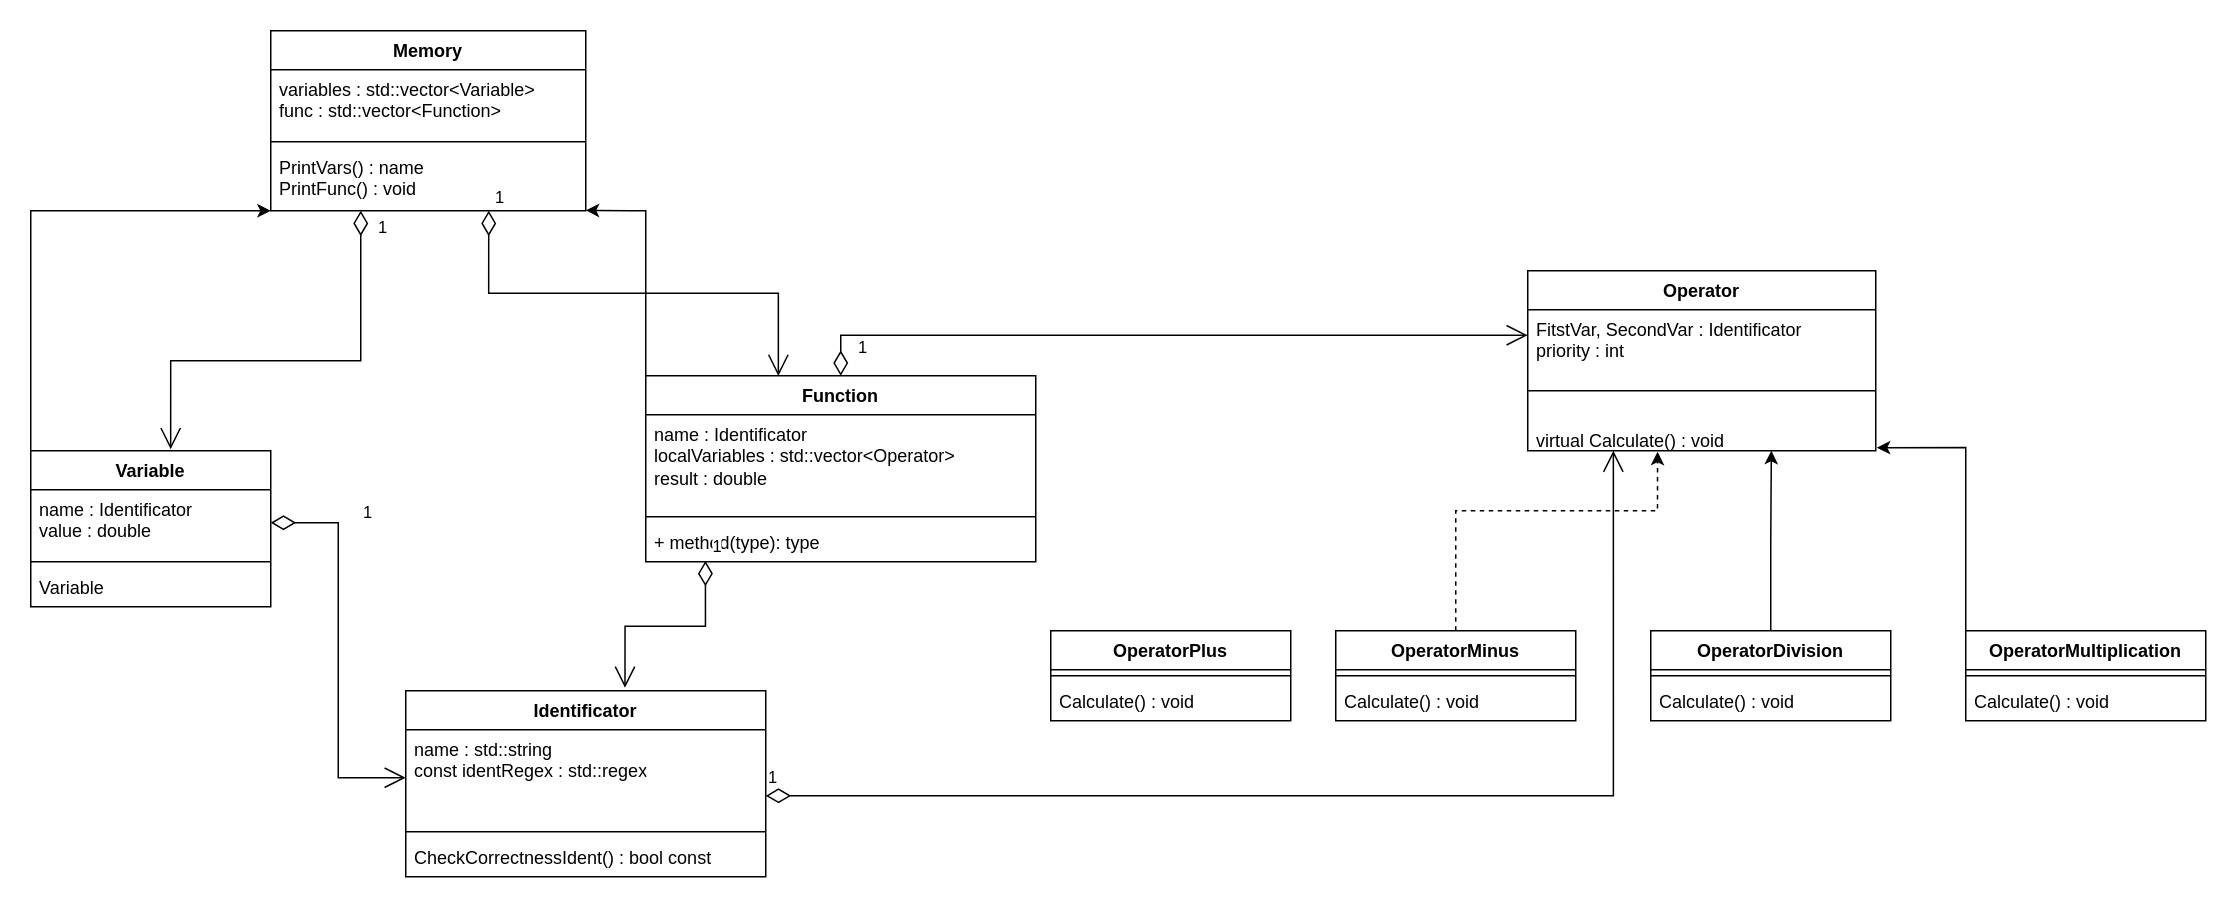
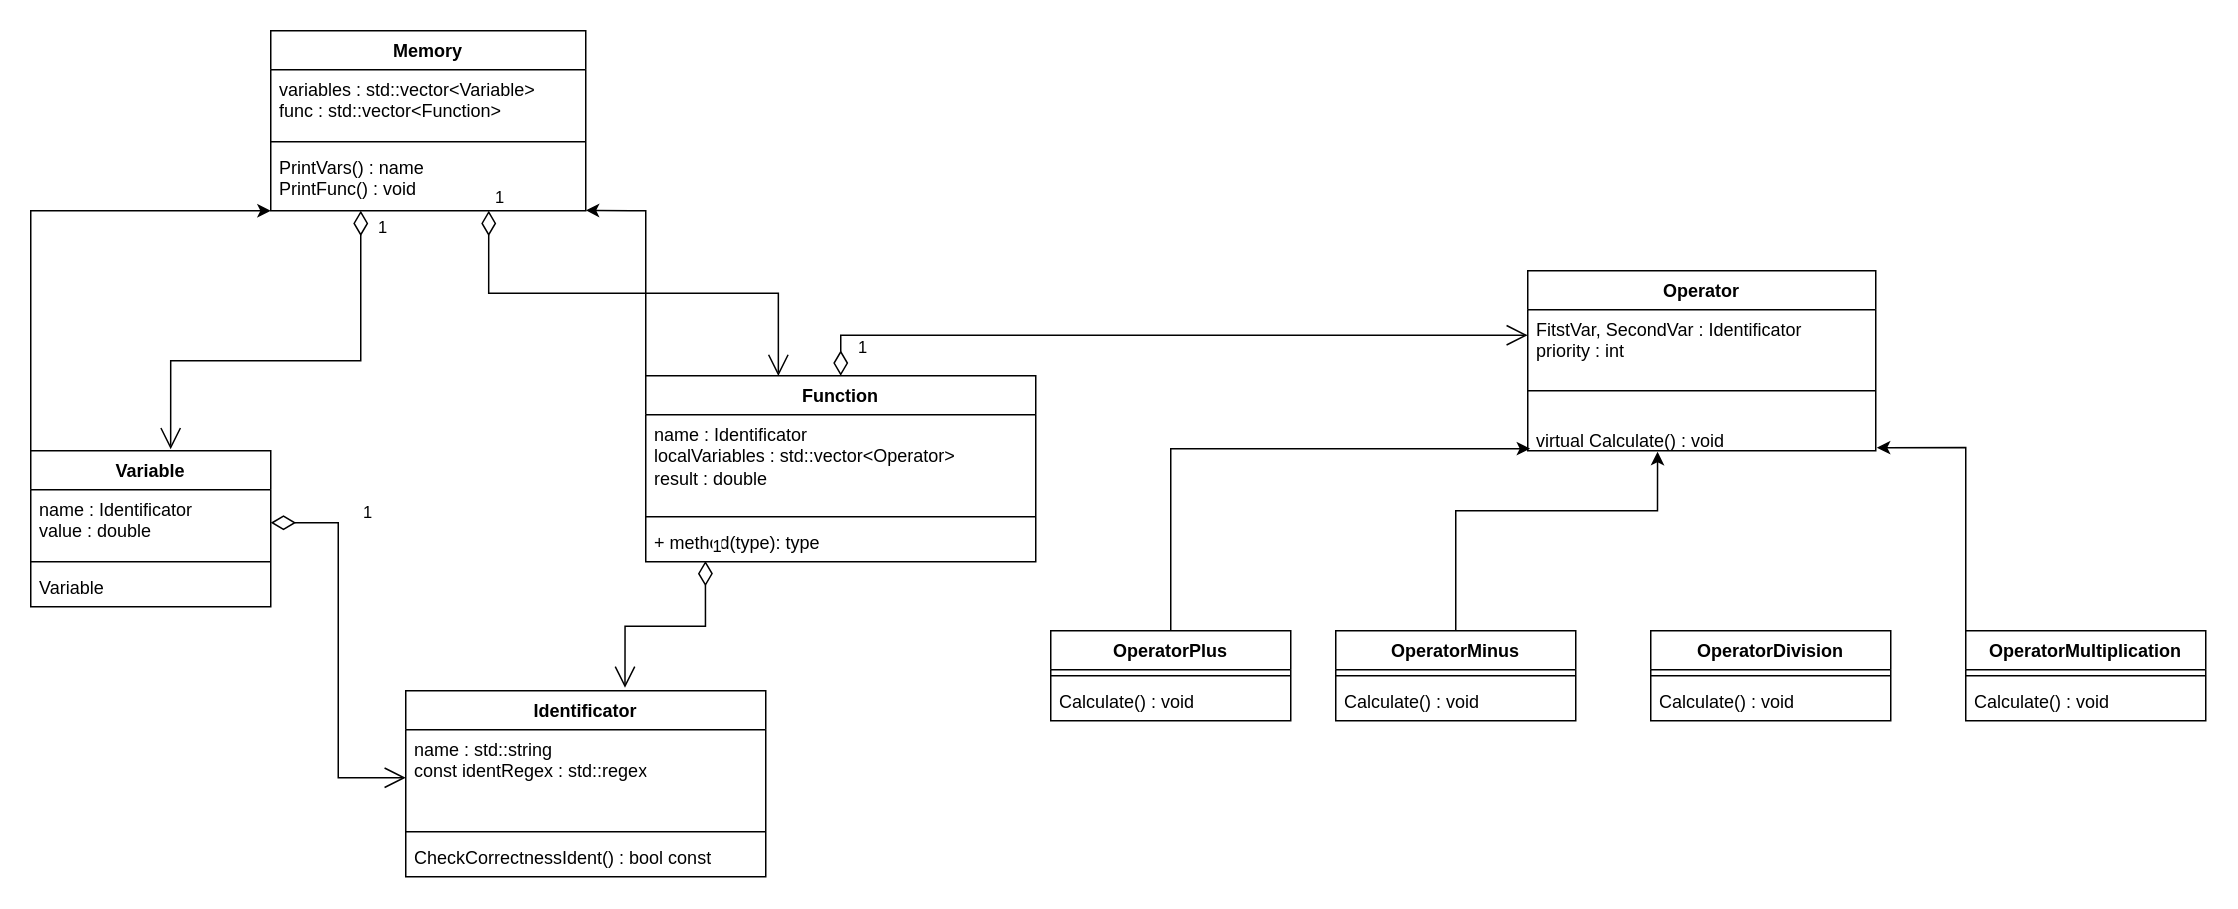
edge "OperatorPlus" -> "virtual Calculate() : void": added
edge "OperatorMinus" -> "virtual Calculate() : void": style dashed -> solid
edge "OperatorDivision" -> "virtual Calculate() : void": removed
edge "virtual Calculate() : void" -- "name : std::string const identRegex : std::regex": removed, label "1"
